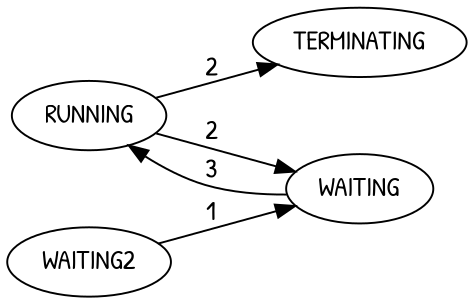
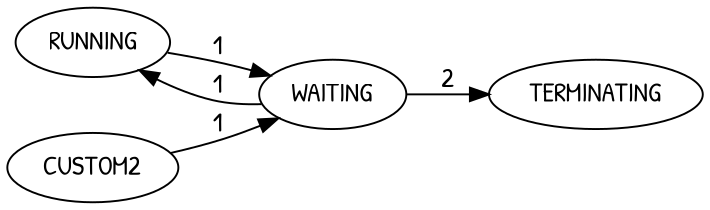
edge "RUNNING" -> "TERMINATING": now "WAITING" -> "TERMINATING"
edge "RUNNING" -> "WAITING": label "2" -> "1"
edge "WAITING" -> "RUNNING": label "3" -> "1"
node "WAITING2": label "WAITING2" -> "CUSTOM2"
